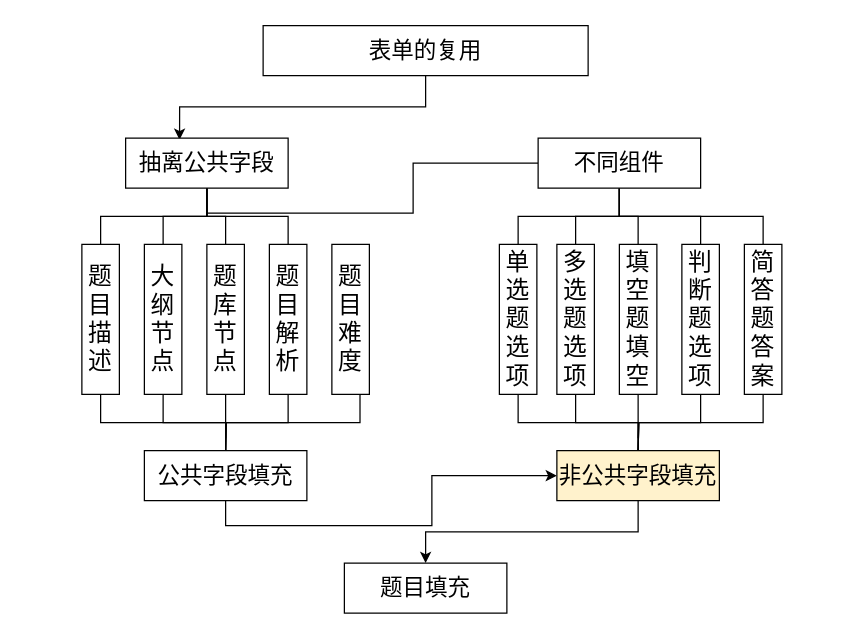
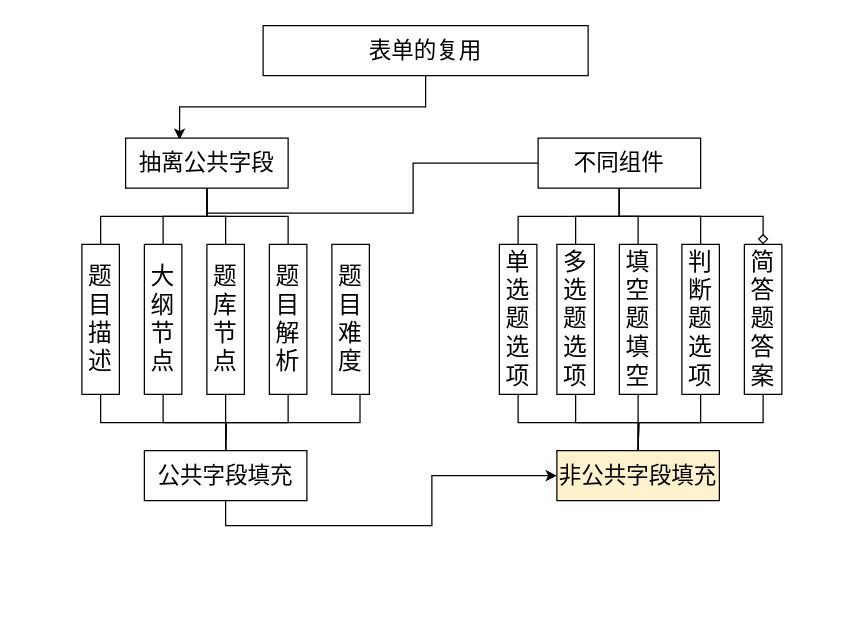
edge "不同组件" -- "简答题答案": arrowhead none -> diamond
edge "非公共字段填充" -> "题目填充": removed
node "题目填充": removed
